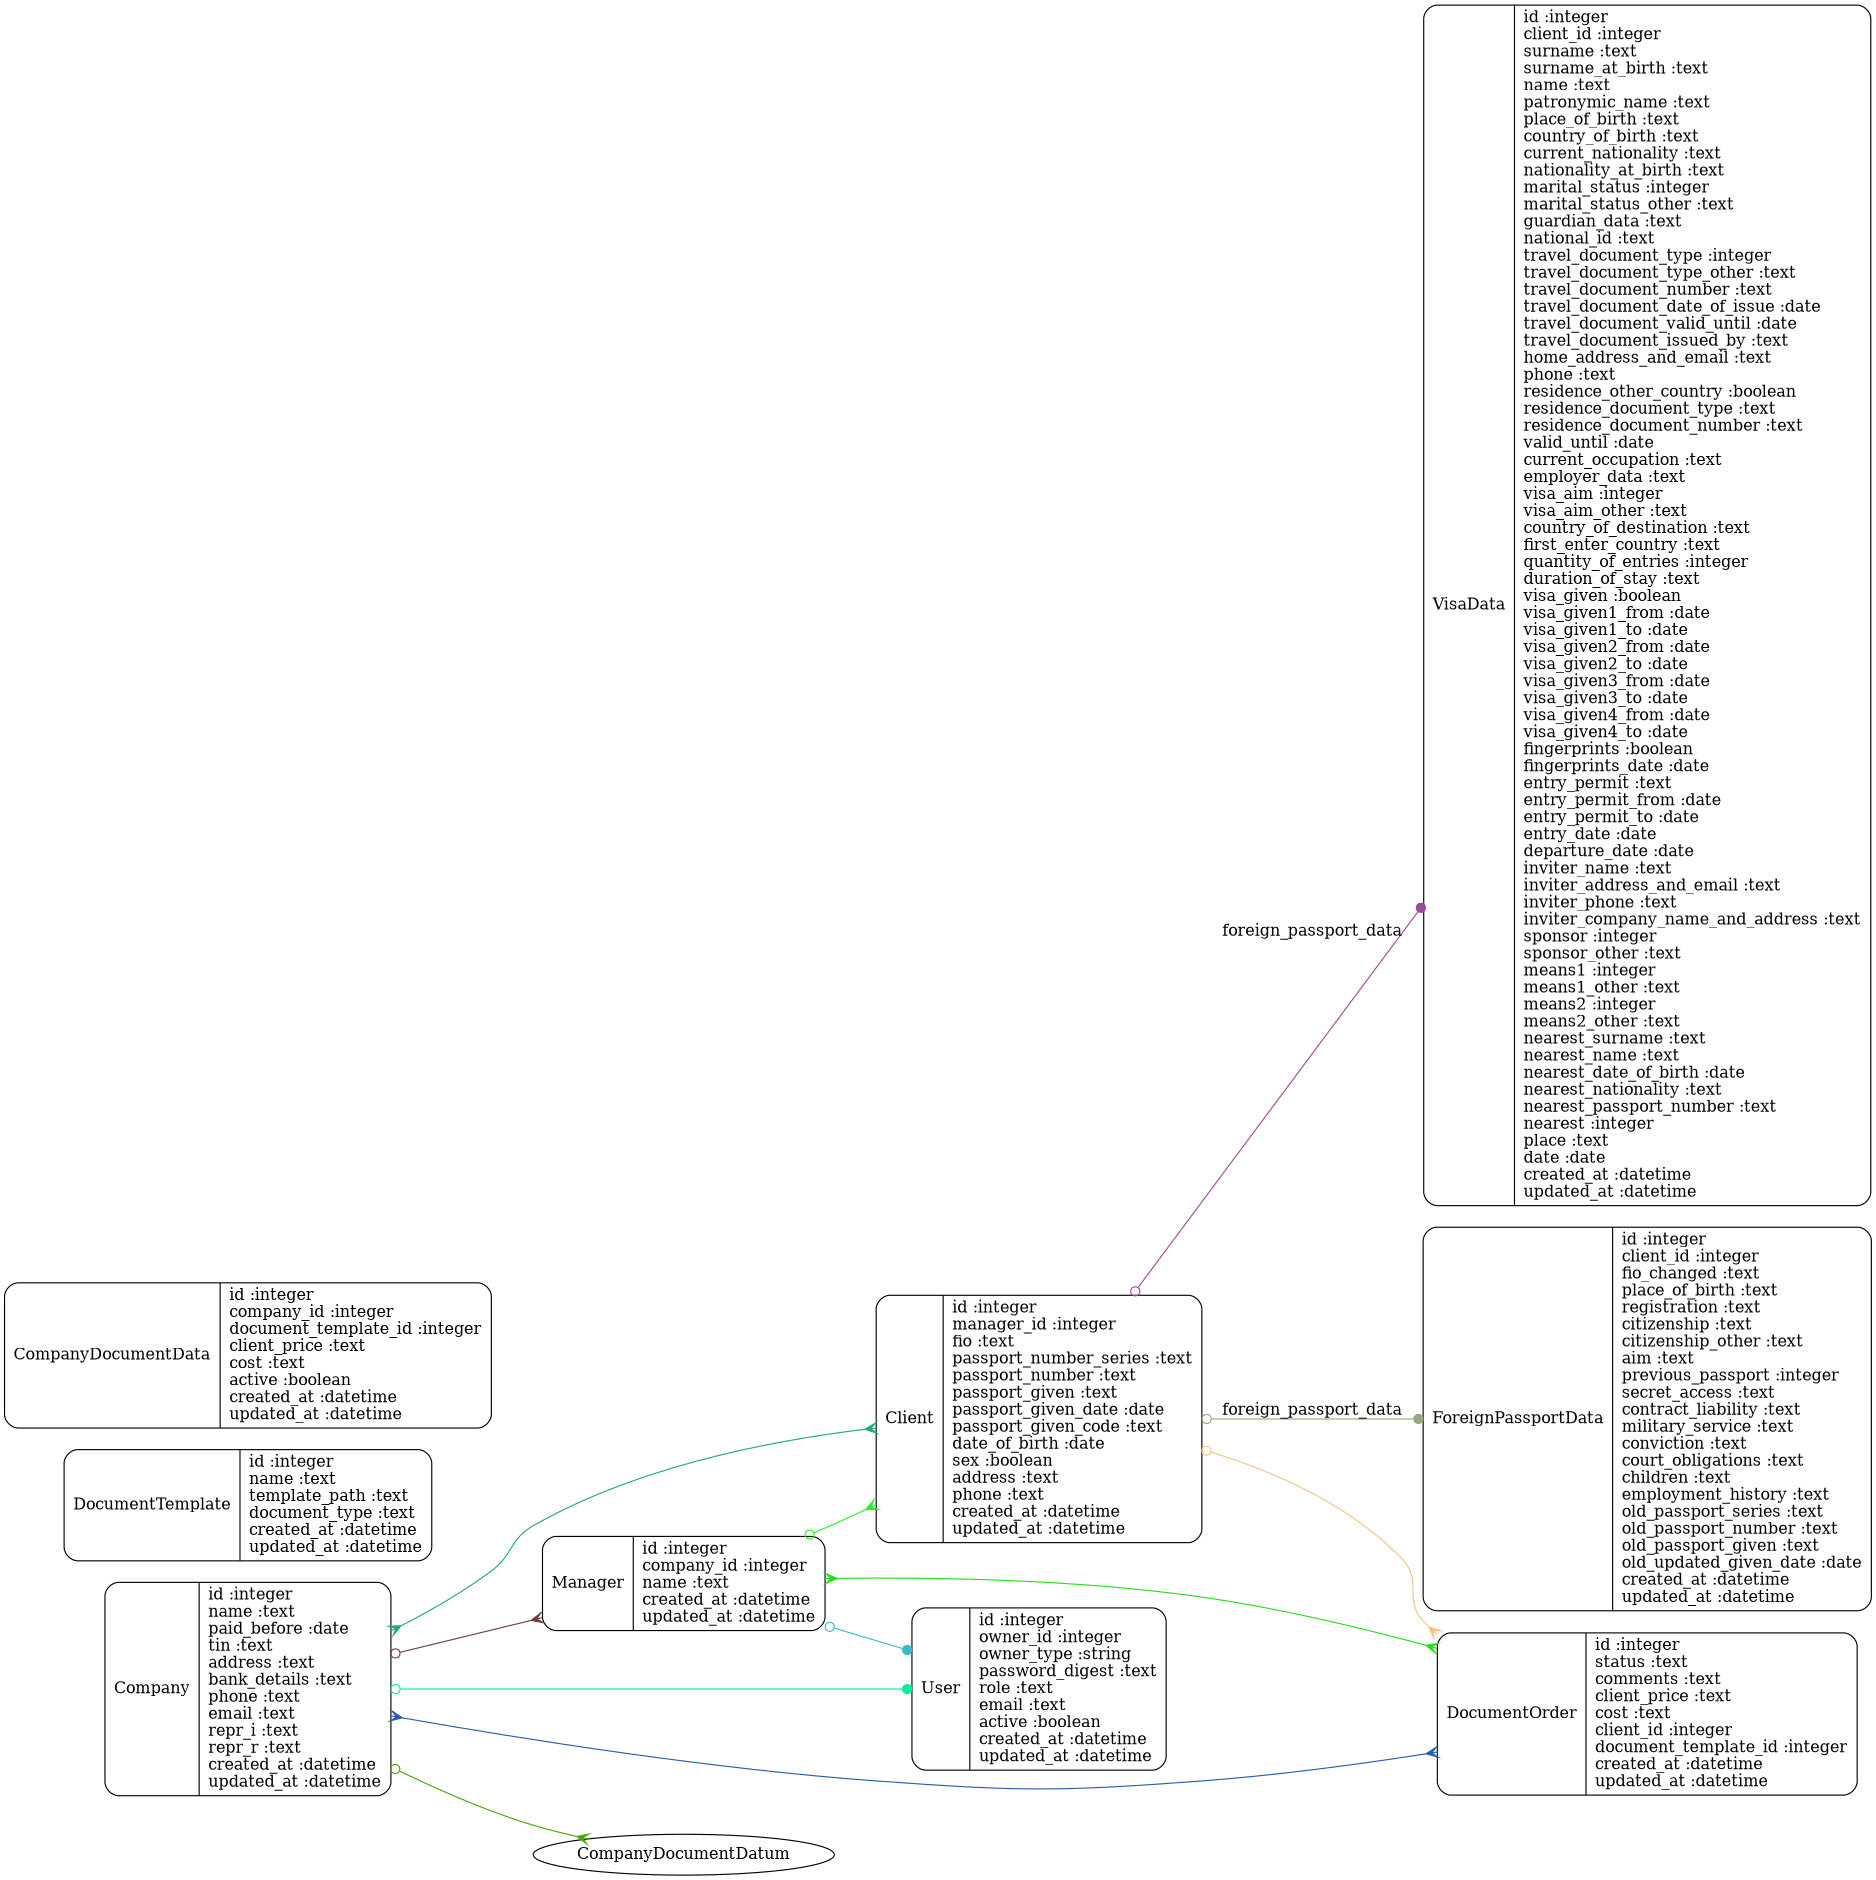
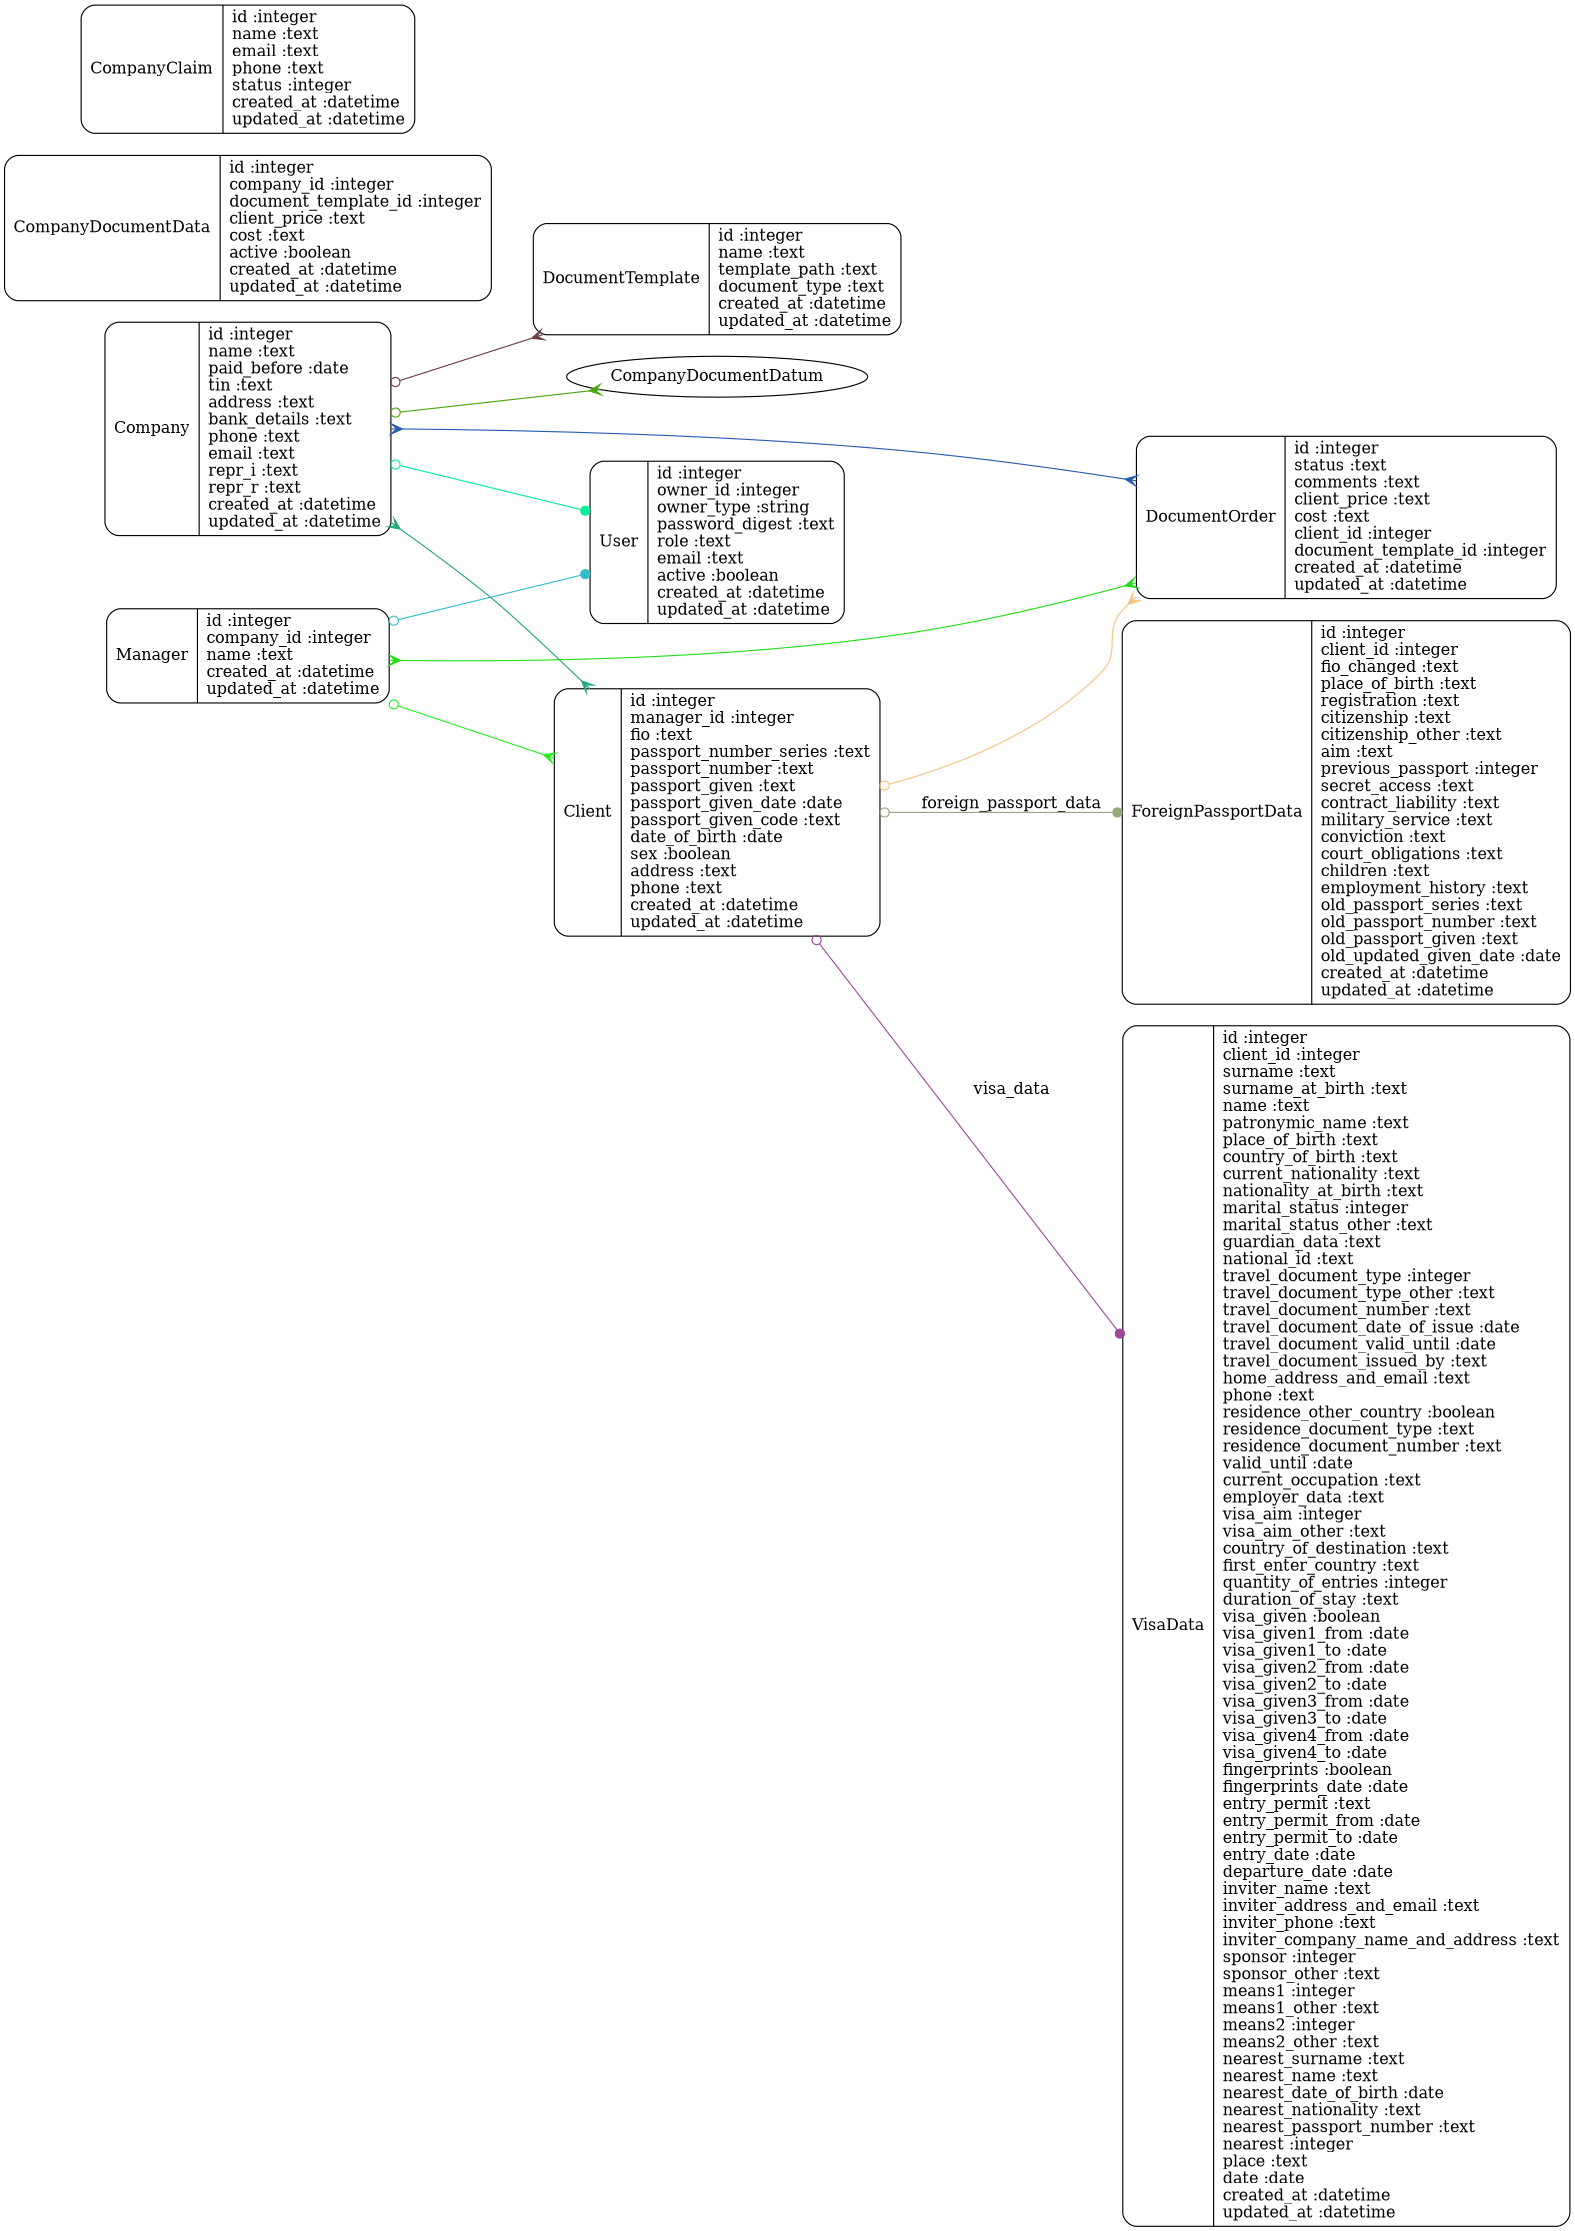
node "CompanyClaim": added
edge "VisaData" -- "Client": label "foreign_passport_data" -> "visa_data"
edge "Manager" -- "Company": now "DocumentTemplate" -- "Company"
